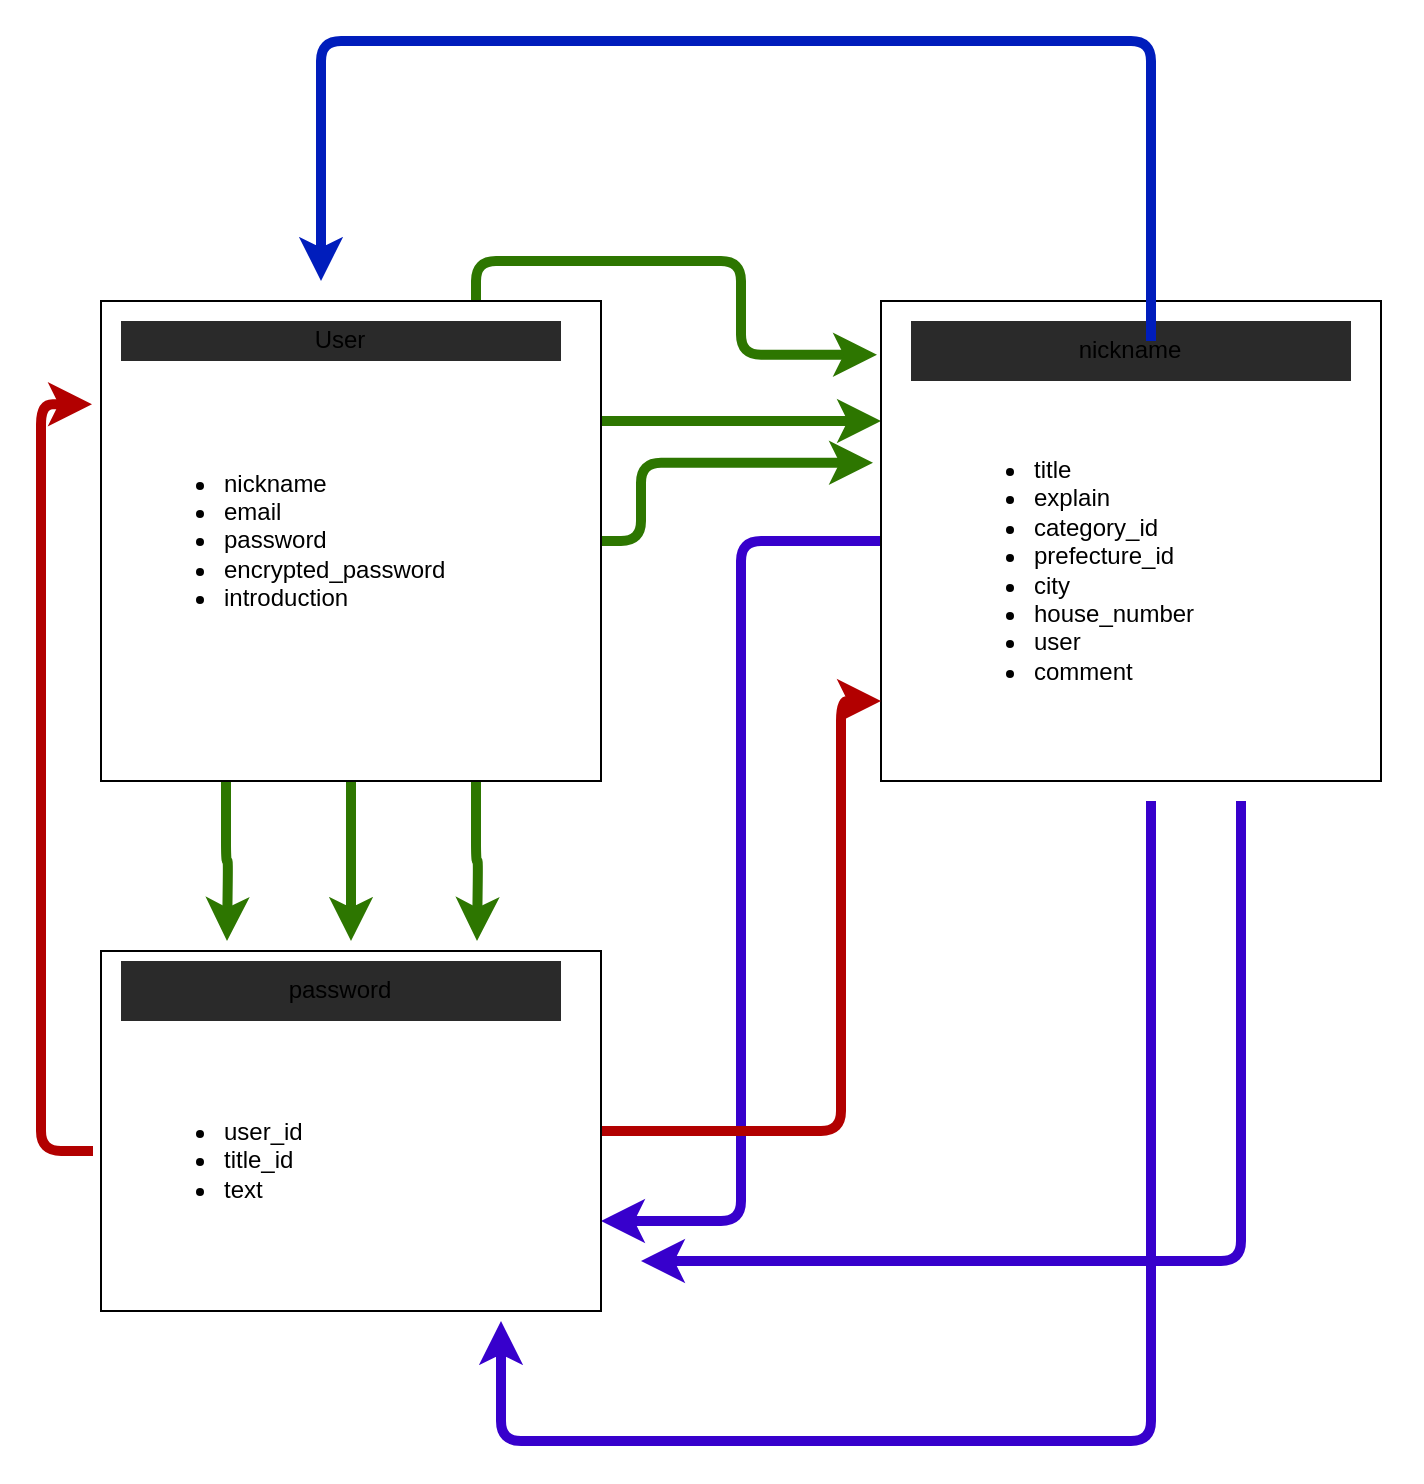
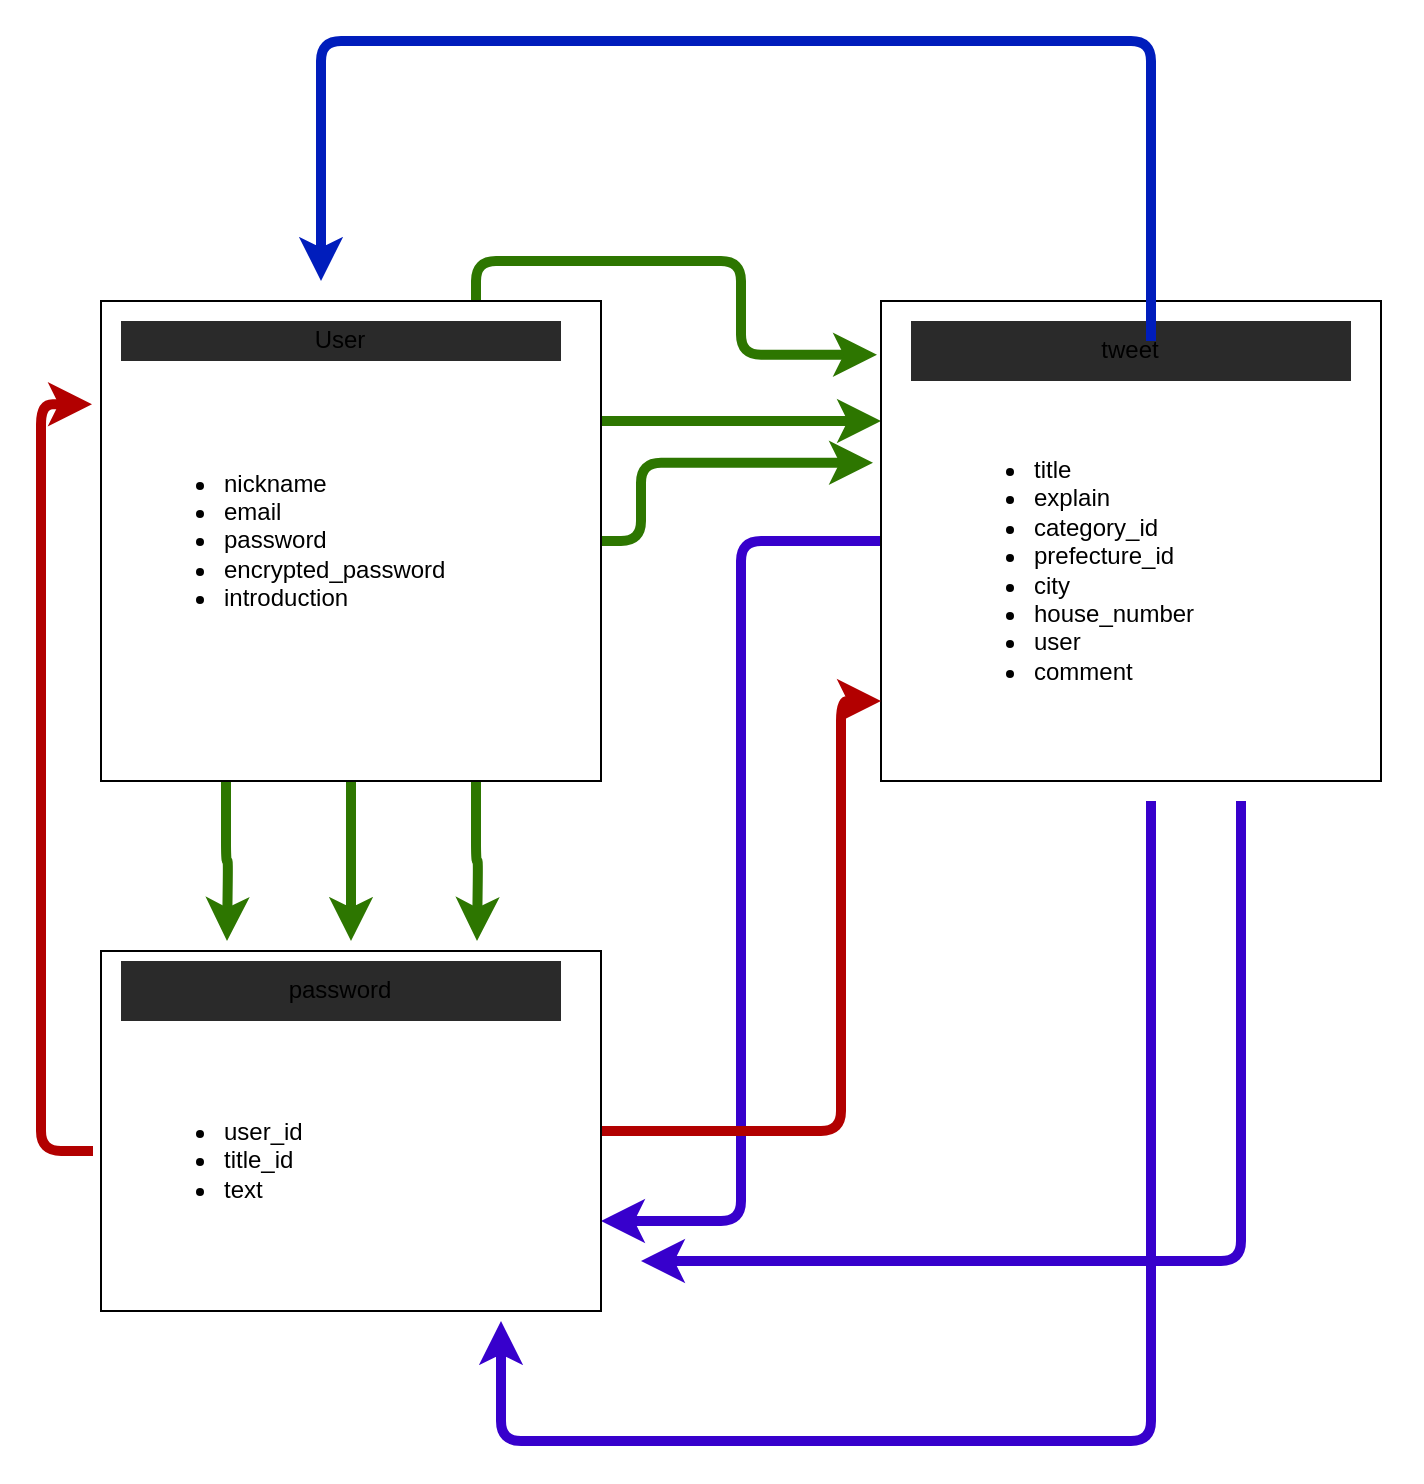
node "nickname": label "nickname" -> "tweet"
